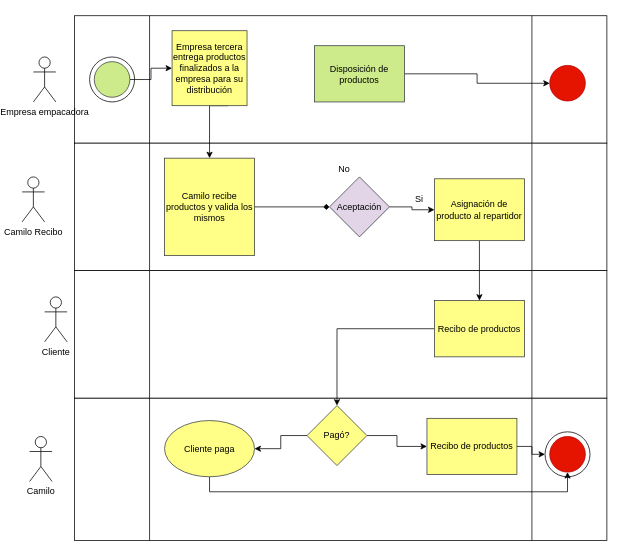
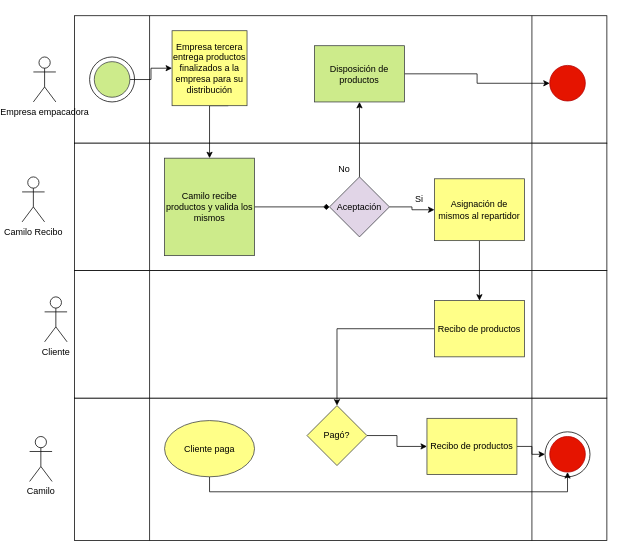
edge "Aceptación" -> "Disposición de productos": added
node "Camilo recibe productos y valida los mismos": fillcolor #ffff88 -> #cdeb8b
node "Asignación de producto al repartidor": label "Asignación de producto al repartidor" -> "Asignación de mismos al repartidor"
edge "Pagó?" -> "Cliente paga": removed
